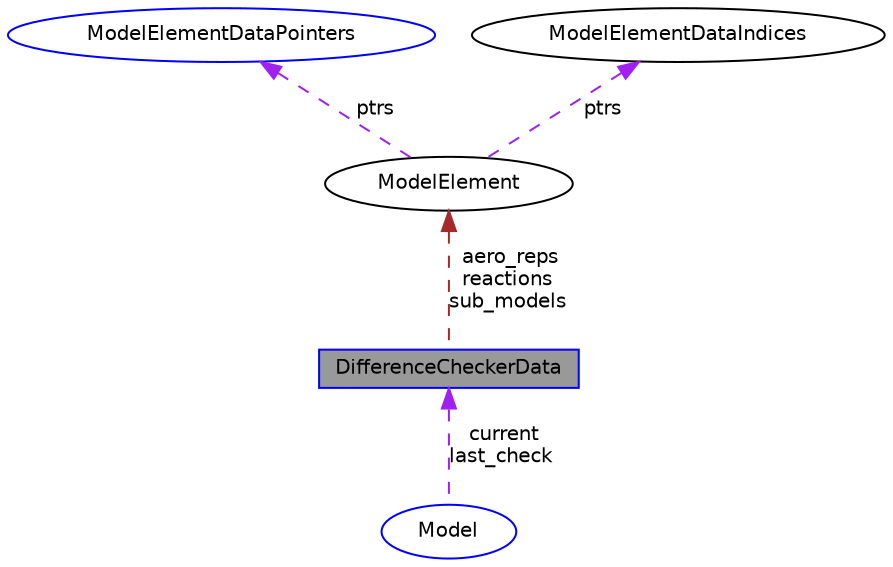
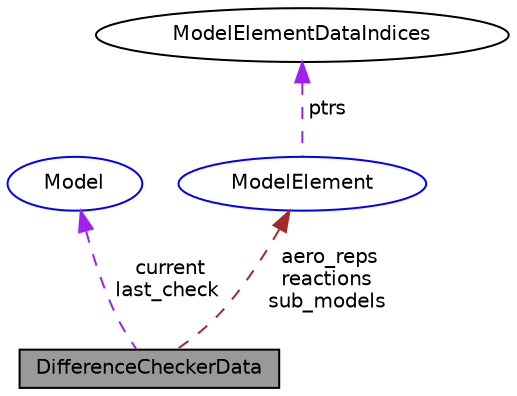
node "ModelElementDataPointers": removed
node "ModelElement": color black -> blue
node "DifferenceCheckerData": color blue -> black
edge "Model" -> "DifferenceCheckerData": reversed
